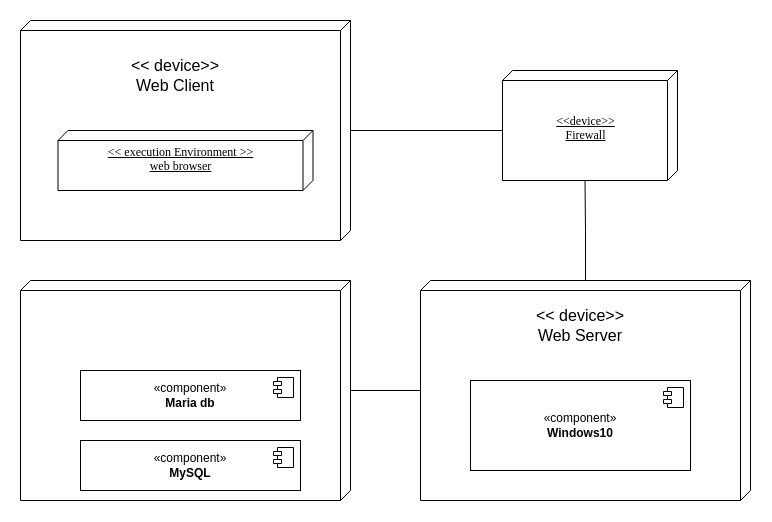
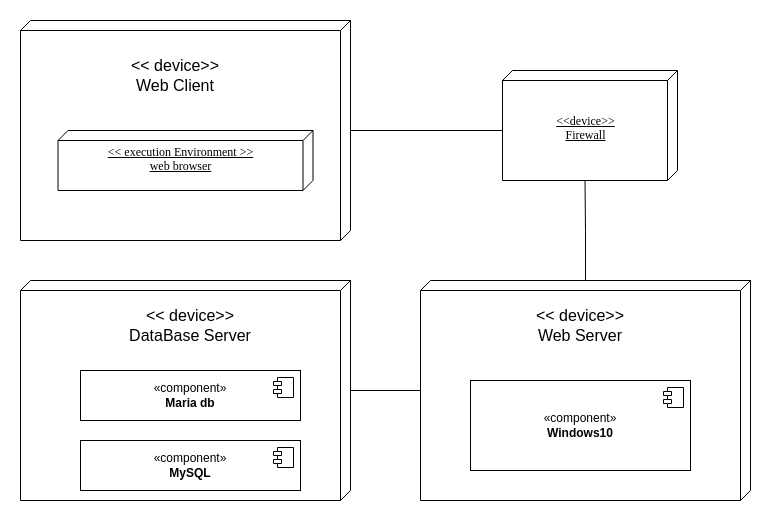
node "<< device>> DataBase Server": added
